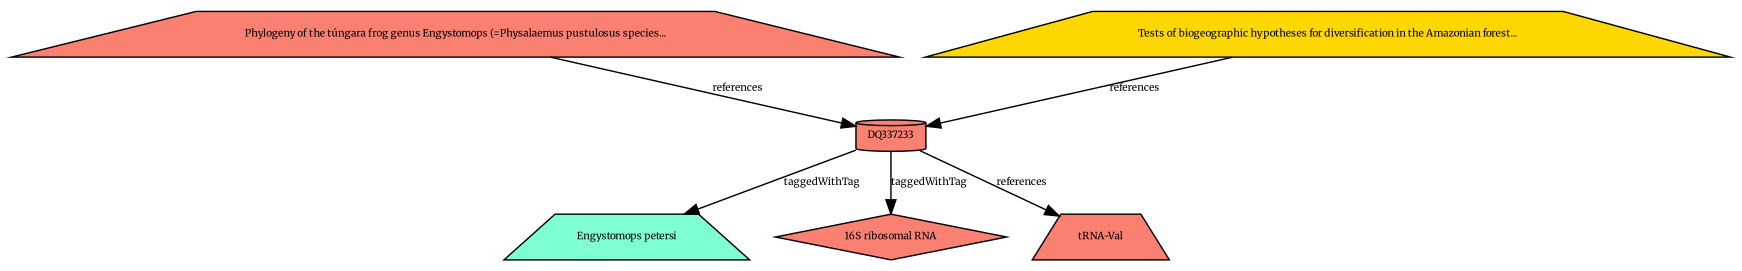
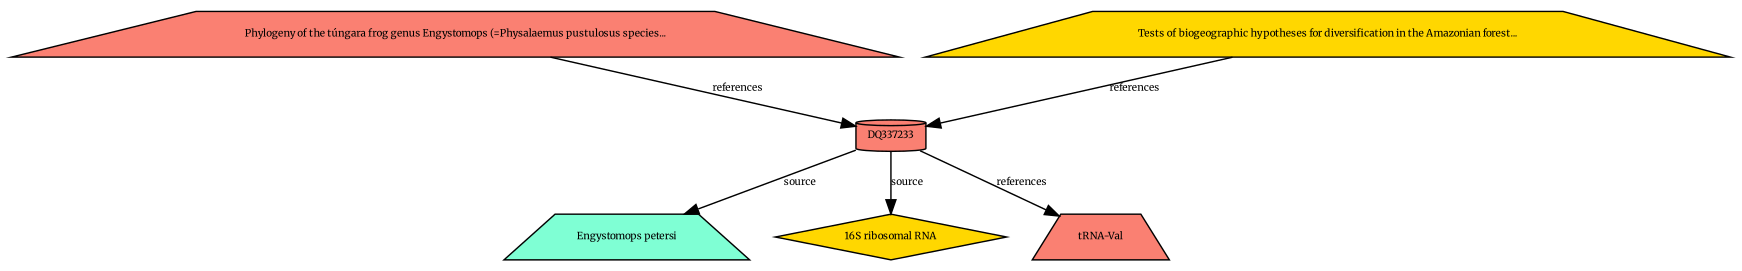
edge "DQ337233" -> "Engystomops petersi": label "taggedWithTag" -> "source"
edge "DQ337233" -> "16S ribosomal RNA": label "taggedWithTag" -> "source"
node "16S ribosomal RNA": fillcolor salmon -> gold
